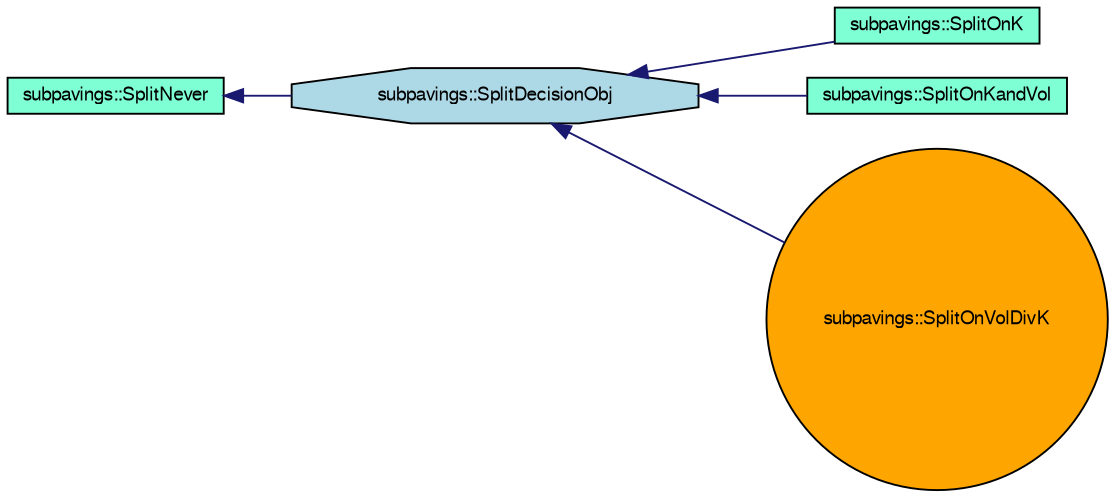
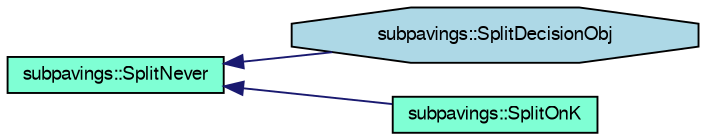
edge "subpavings::SplitOnK" -> "subpavings::SplitDecisionObj": now "subpavings::SplitOnK" -> "subpavings::SplitNever"
node "subpavings::SplitOnKandVol": removed
node "subpavings::SplitOnVolDivK": removed
